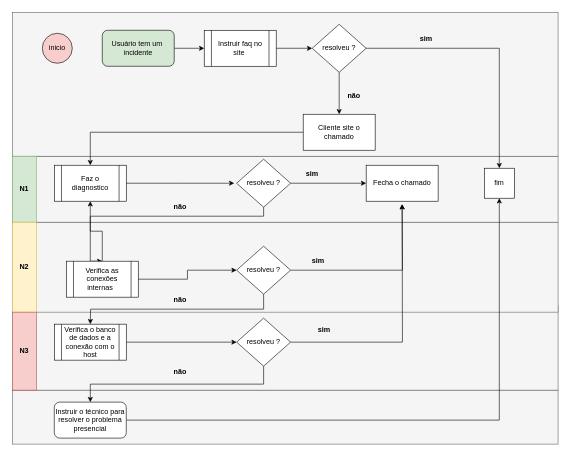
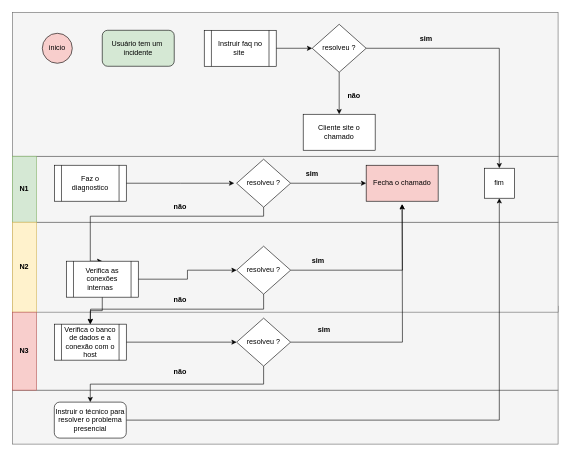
edge "Usuário tem um incidente" -> "Instruir faq no site": removed
edge "Cliente site o chamado" -> "Faz o diagnostico": removed
node "Fecha o chamado": fillcolor #ffffff -> #f8cecc
edge "Verifica as conexões internas" -> "Faz o diagnostico": now "Verifica as conexões internas" -> "Verifica o banco de dados e a conexão com o host"
